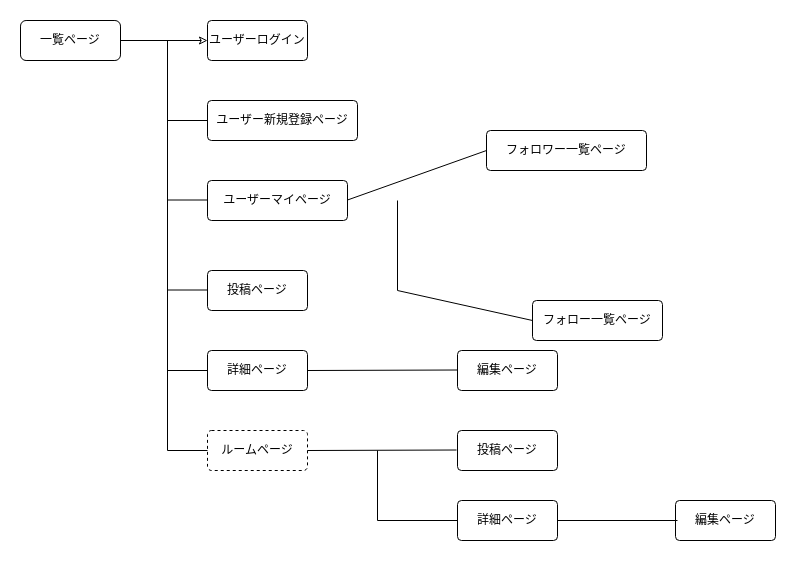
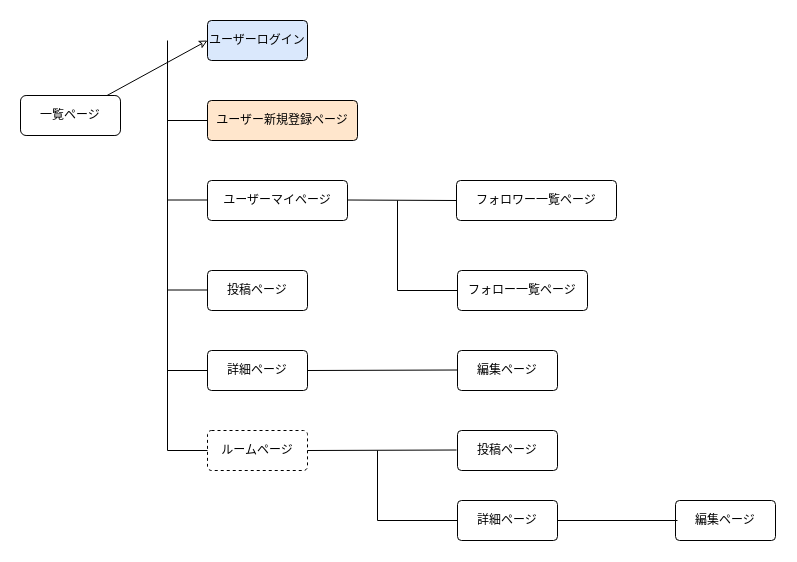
node "一覧ページ": moved (71, 41) -> (71, 116)
node "ユーザーログイン": fillcolor #ffffff -> #dae8fc
node "ユーザー新規登録ページ": fillcolor #ffffff -> #ffe6cc
node "フォロワー一覧ページ": moved (567, 151) -> (537, 201)
node "フォロー一覧ページ": moved (598, 321) -> (523, 291)
